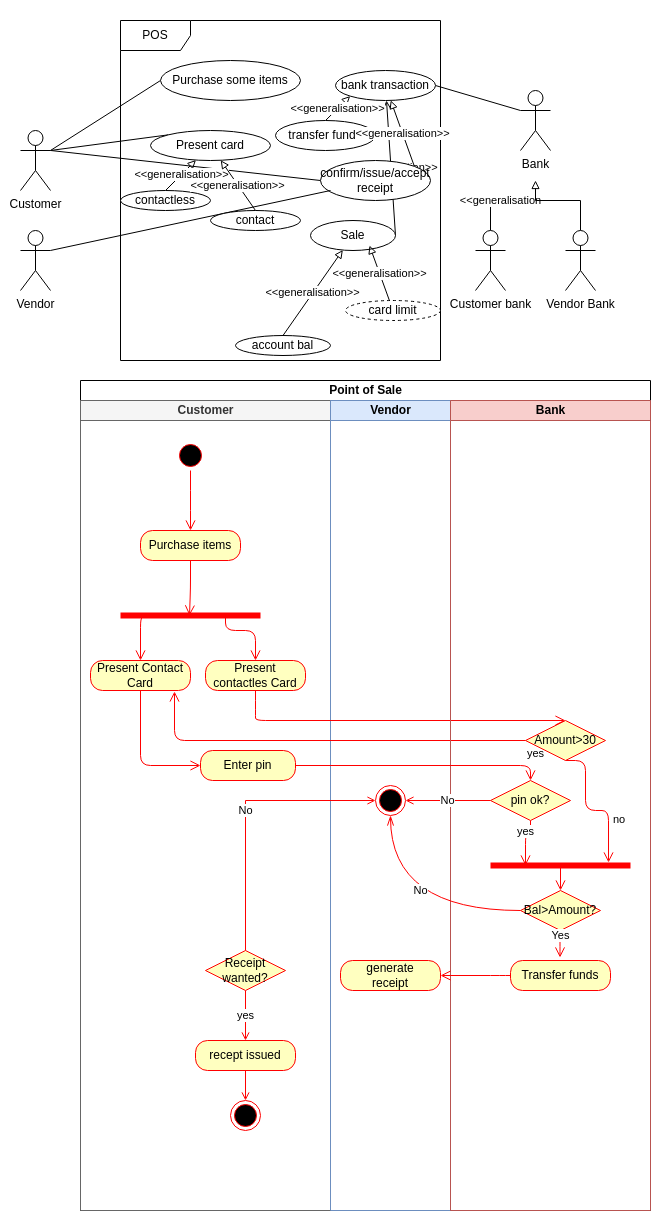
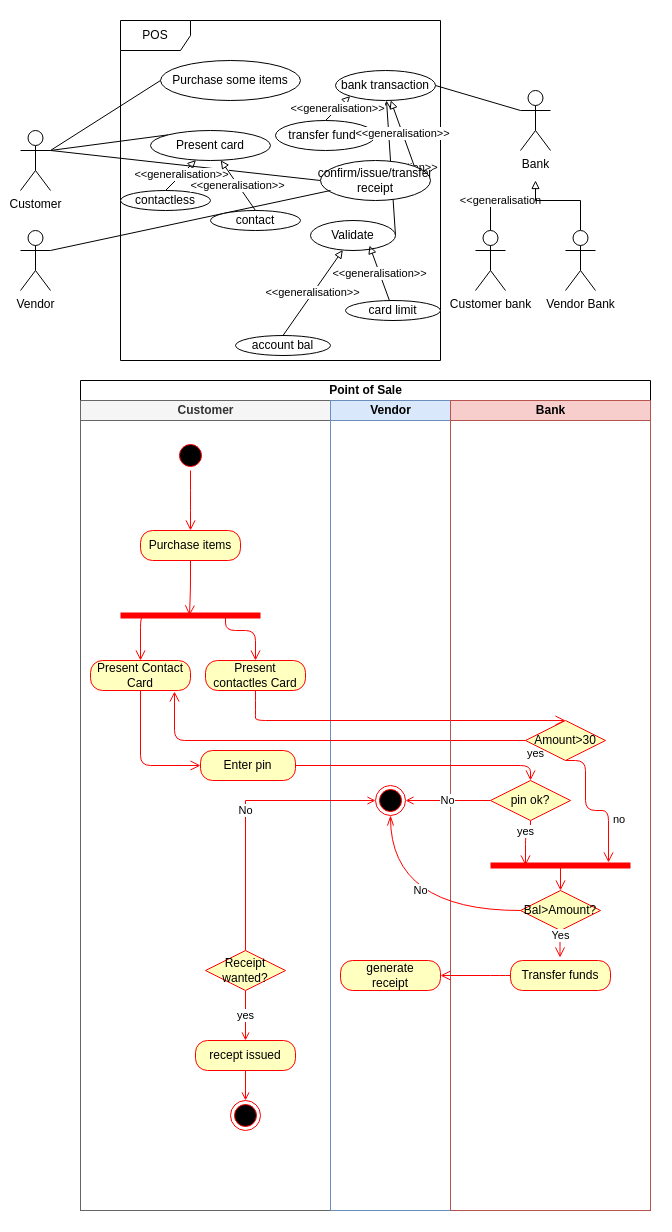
node "confirm/issue/accept receipt": label "confirm/issue/accept receipt" -> "confirm/issue/transfer receipt"
node "Sale": label "Sale" -> "Validate"
node "card limit": style dashed -> solid
